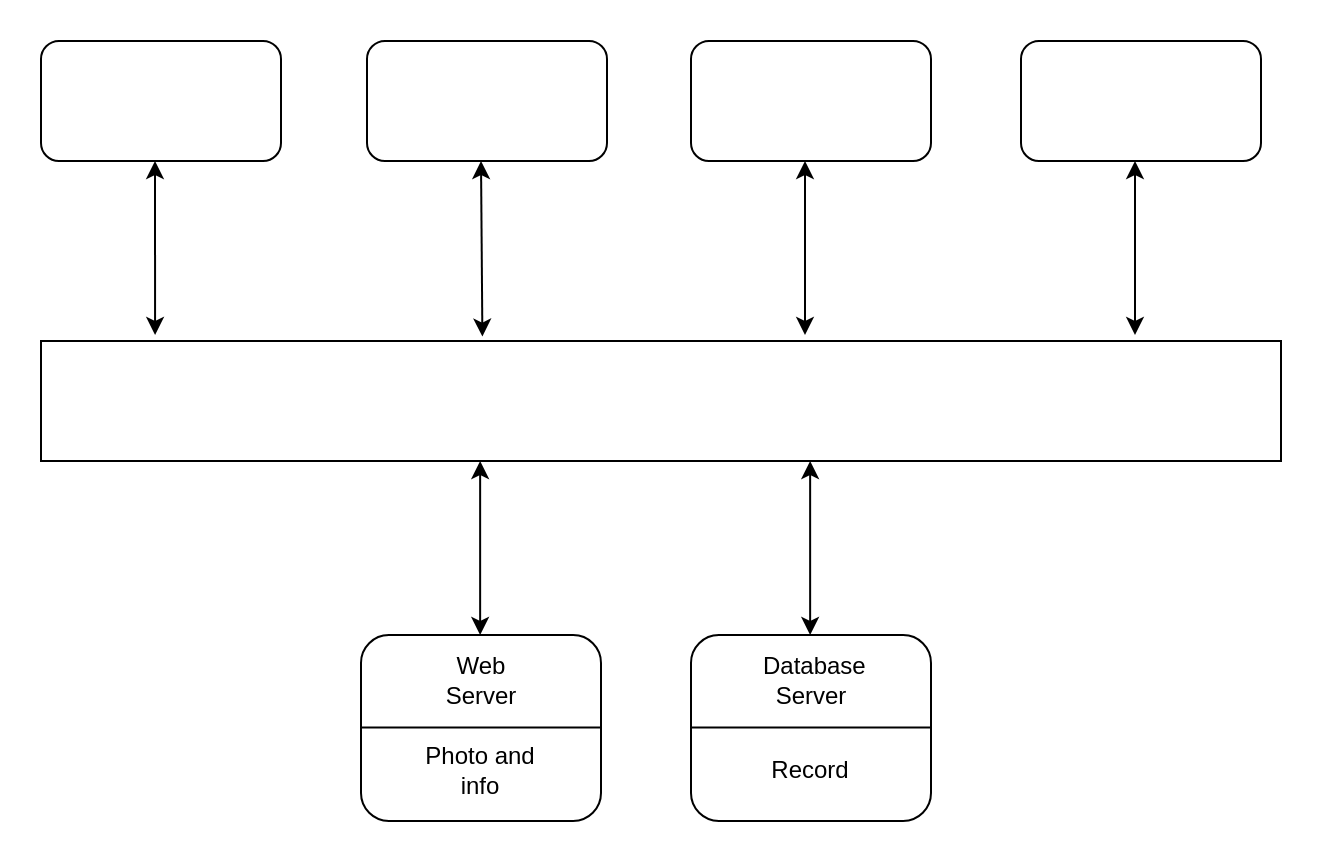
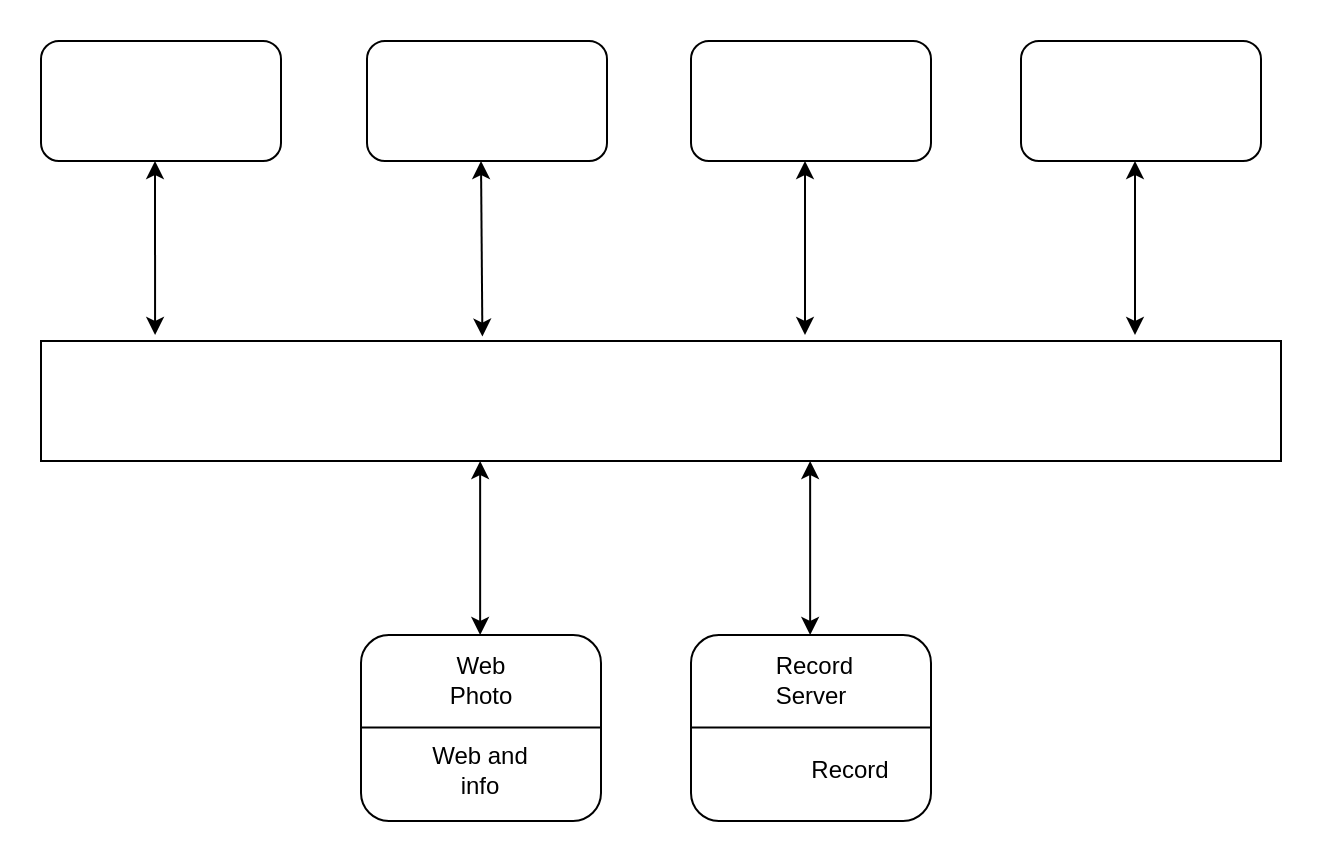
node "Web Server": label "Web Server" -> "Web Photo"
node "Database Server": label "Database Server" -> "Record Server"
node "Photo and info": label "Photo and info" -> "Web and info"
node "Record": moved (811, 771) -> (851, 771)
